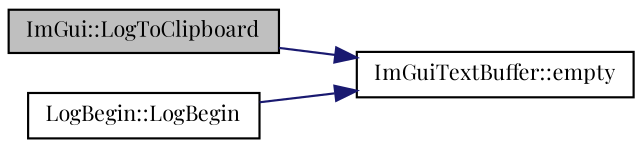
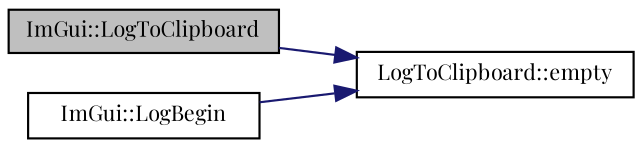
node "ImGuiTextBuffer::empty": label "ImGuiTextBuffer::empty" -> "LogToClipboard::empty"
node "LogBegin::LogBegin": label "LogBegin::LogBegin" -> "ImGui::LogBegin"
